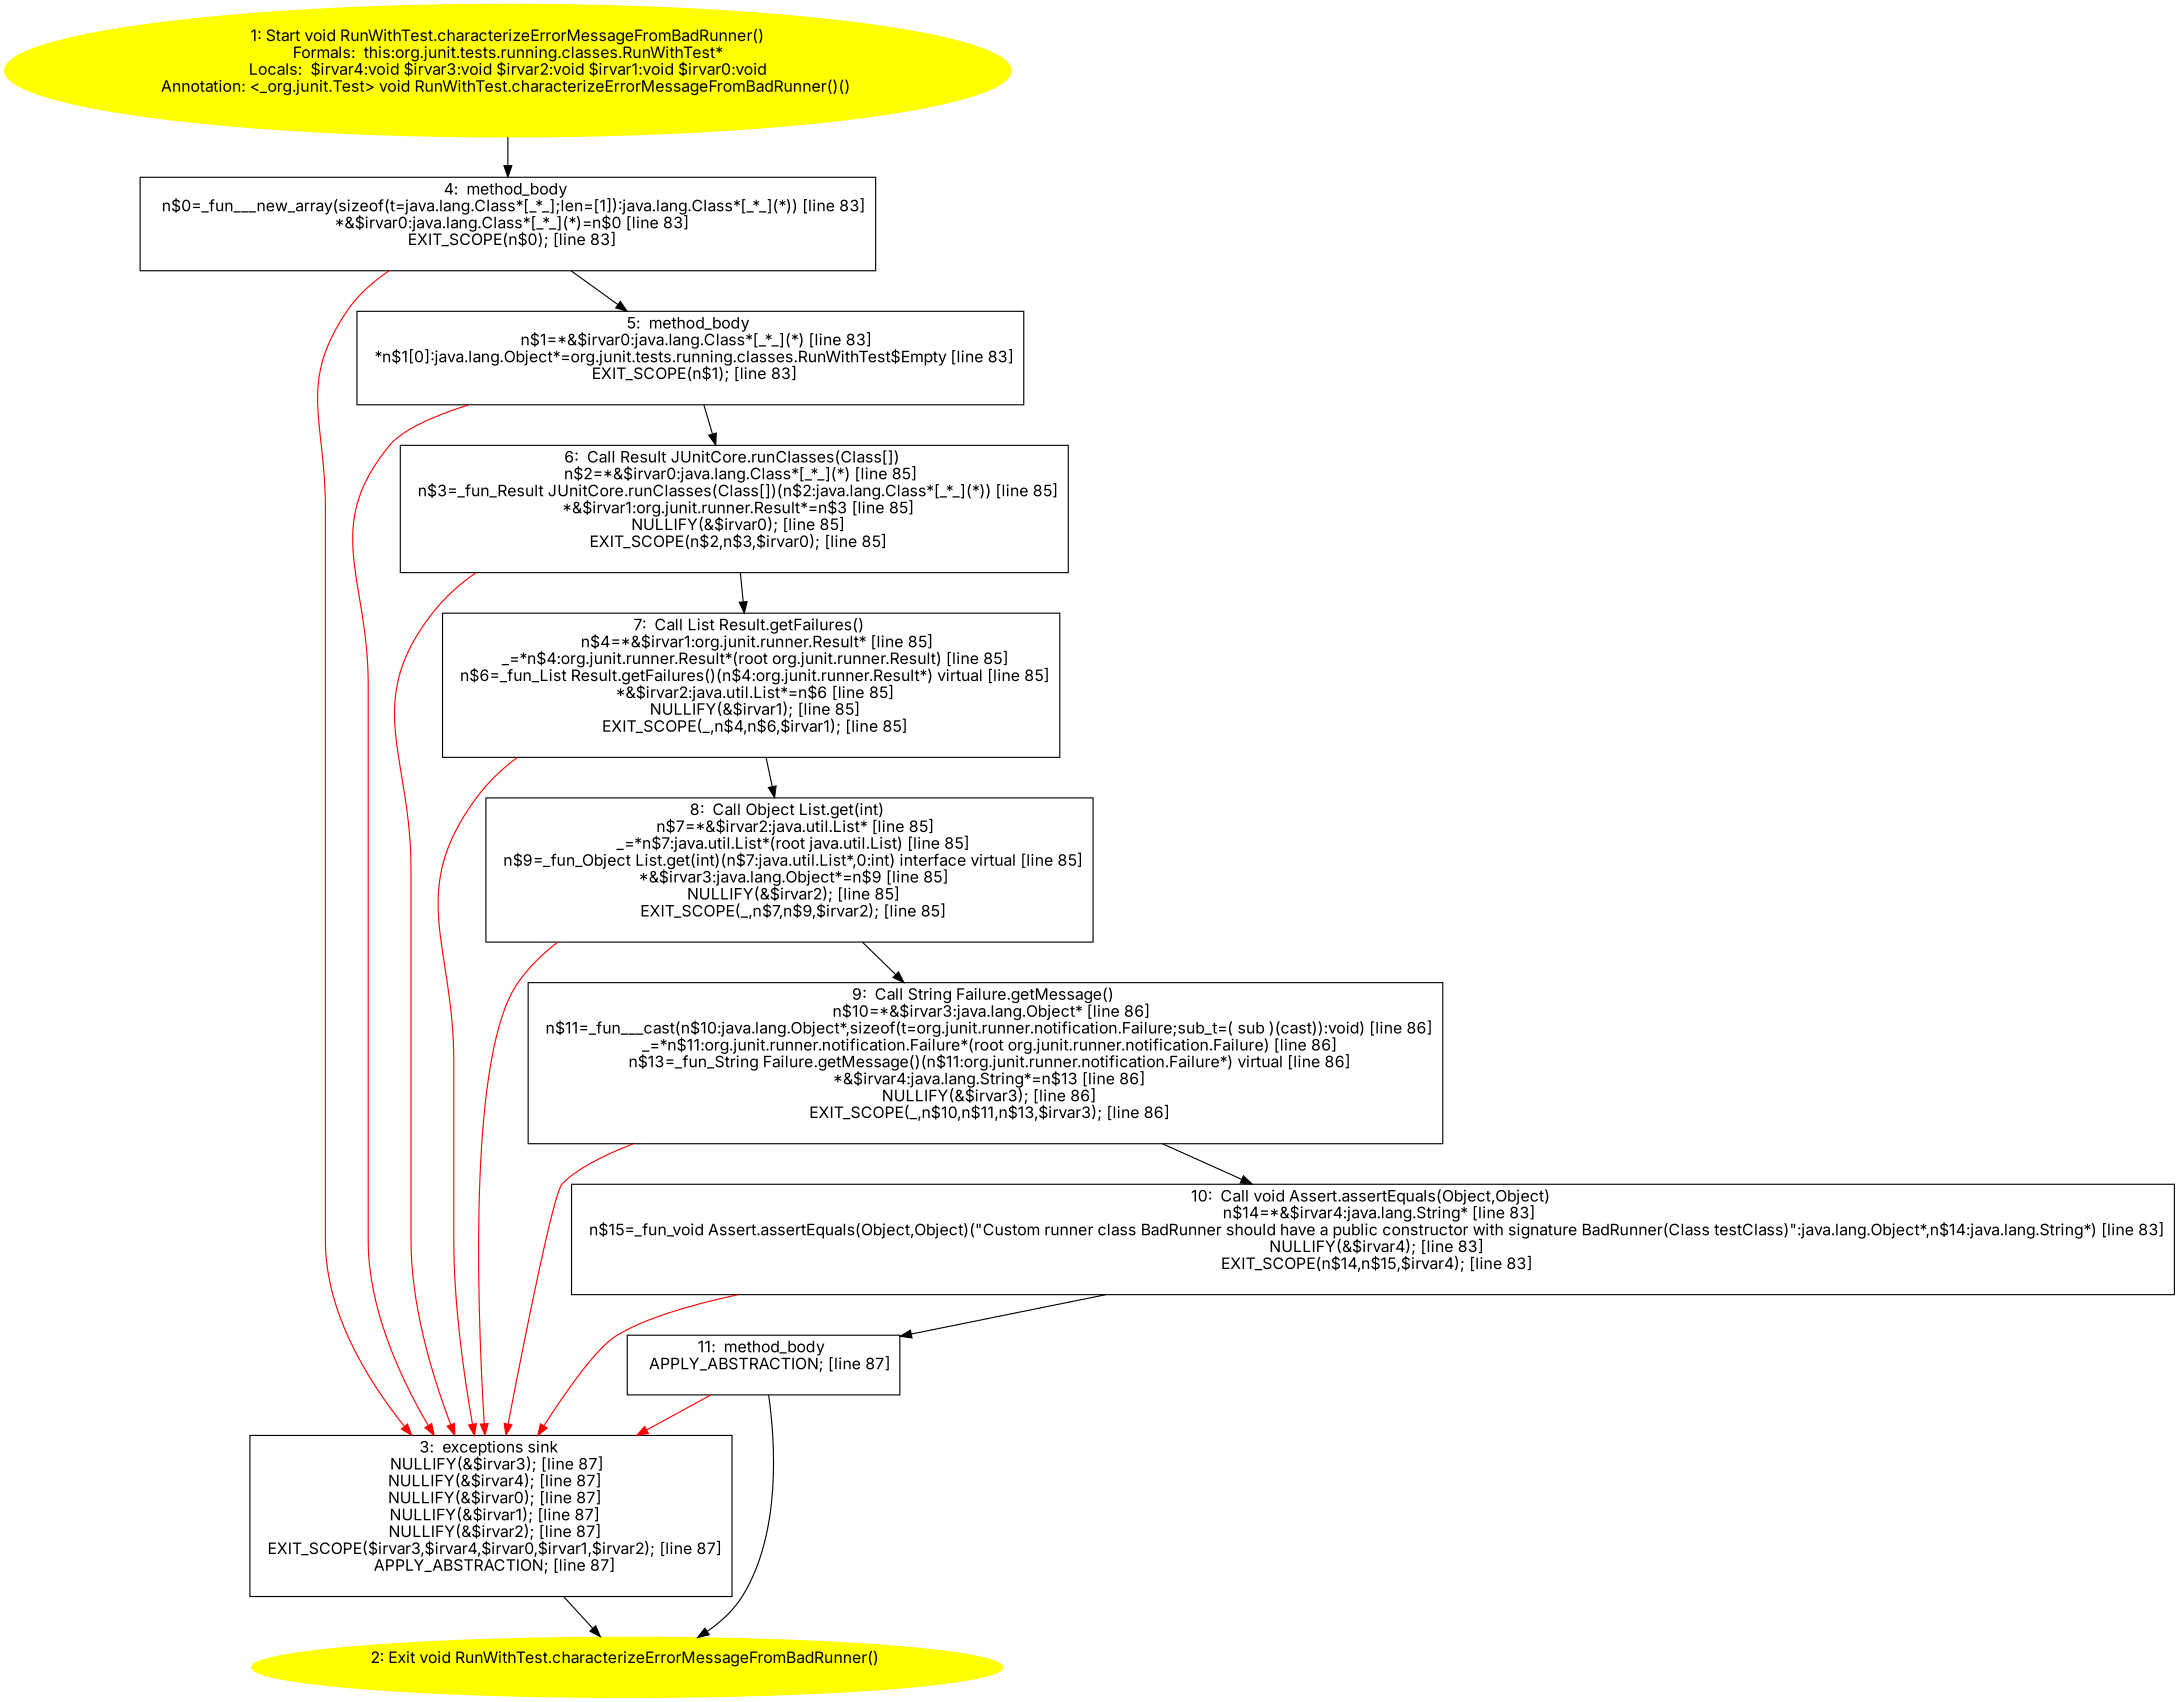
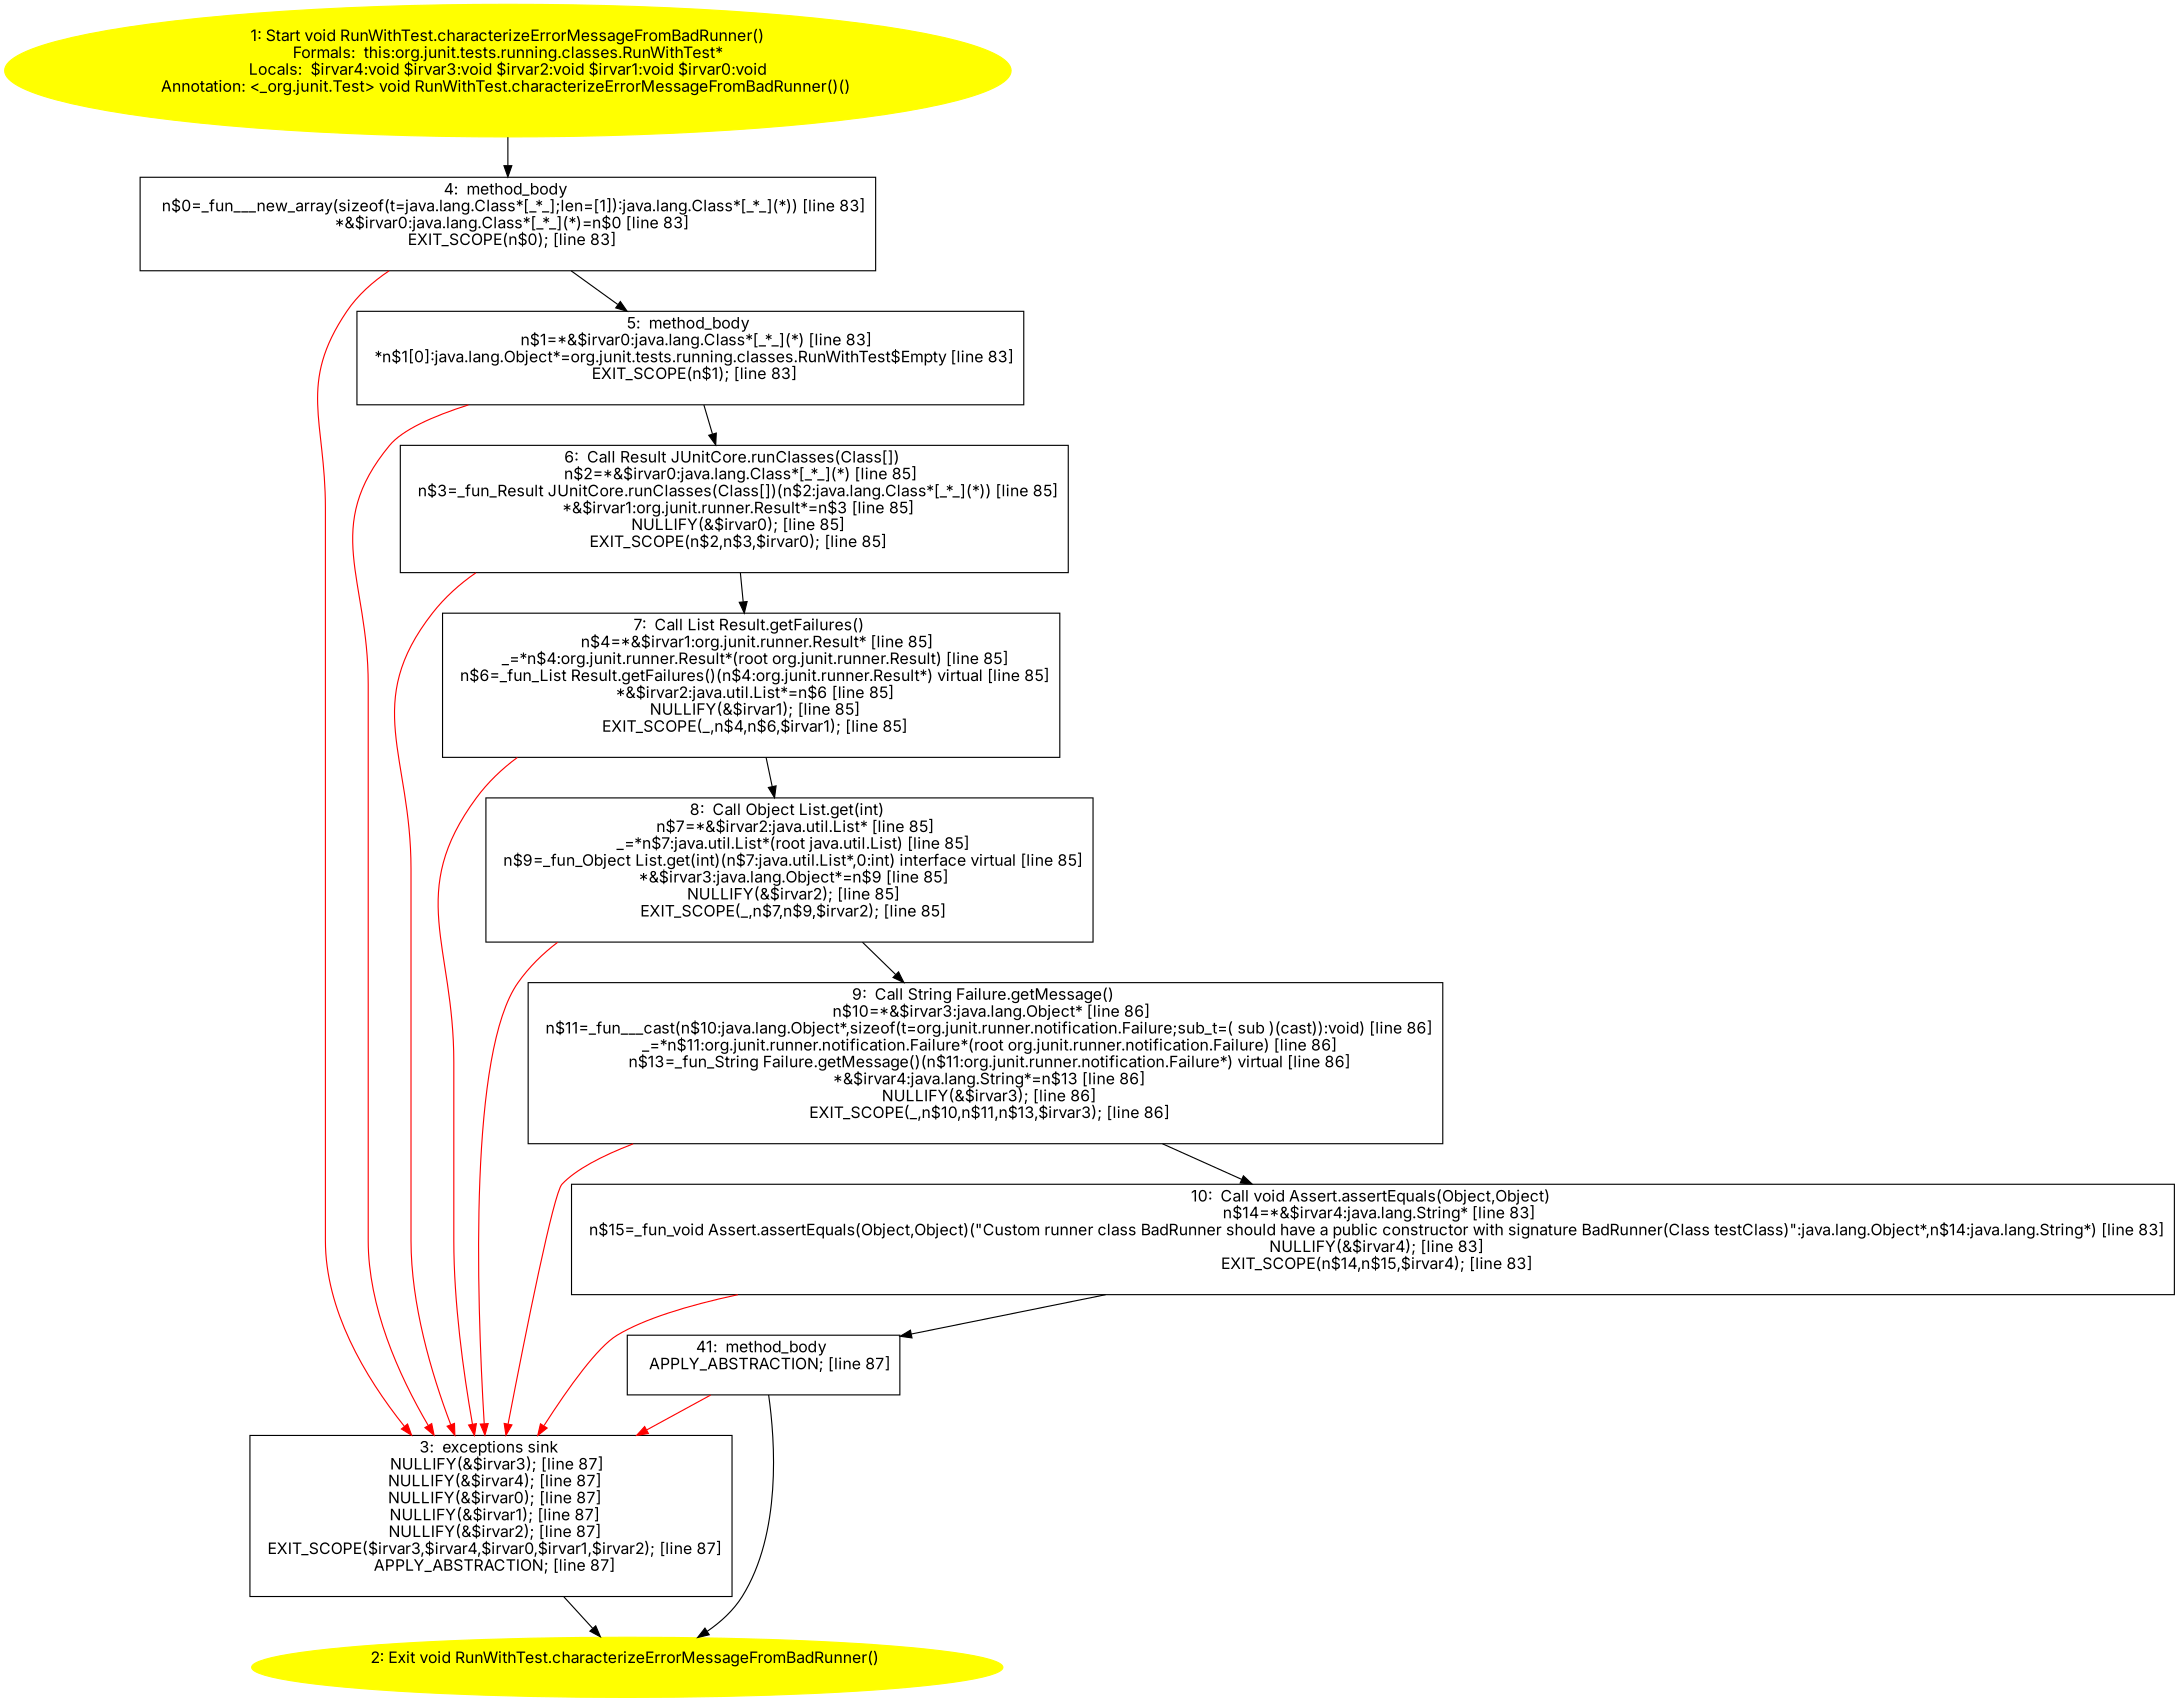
node "11:  method_body APPLY_ABSTRACTION; [line 87]": label "11:  method_body APPLY_ABSTRACTION; [line 87]" -> "41:  method_body APPLY_ABSTRACTION; [line 87]"
